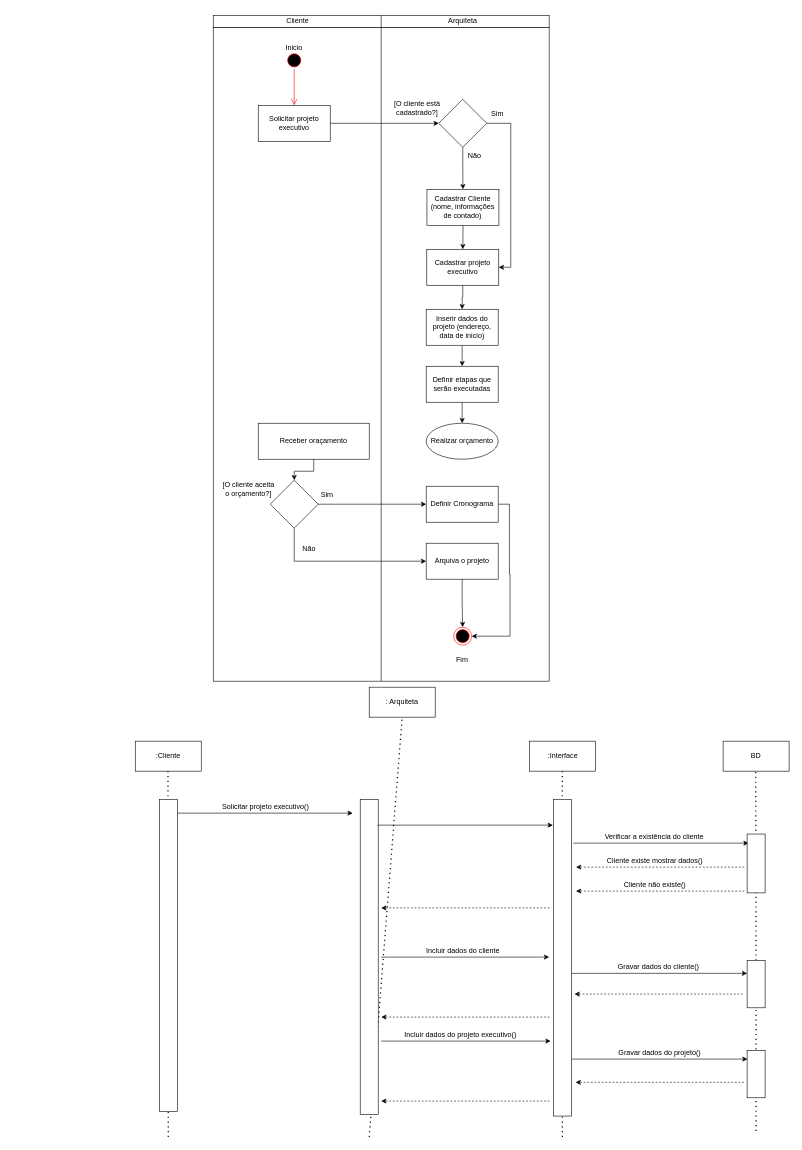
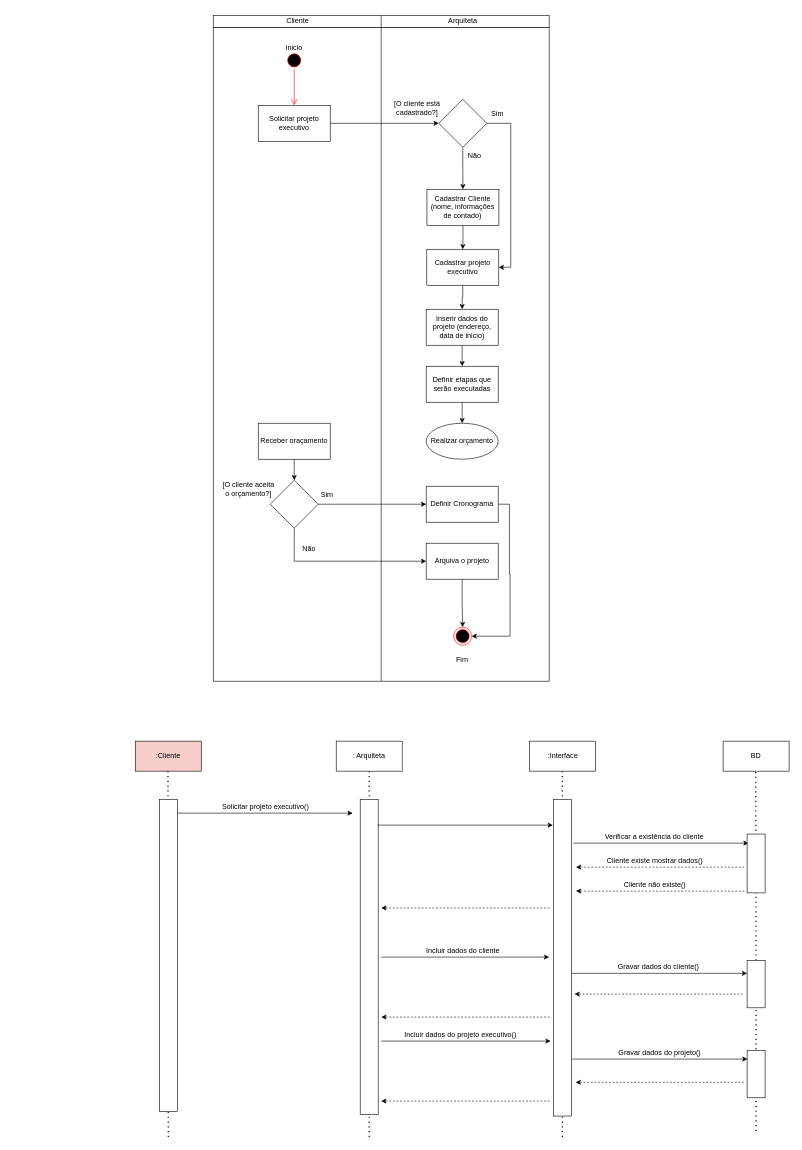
node "Receber oraçamento": size 111x36 -> 72x36
node ": Arquiteta": moved (402, 702) -> (369, 756)
node ":Cliente": fillcolor #ffffff -> #f8cecc
